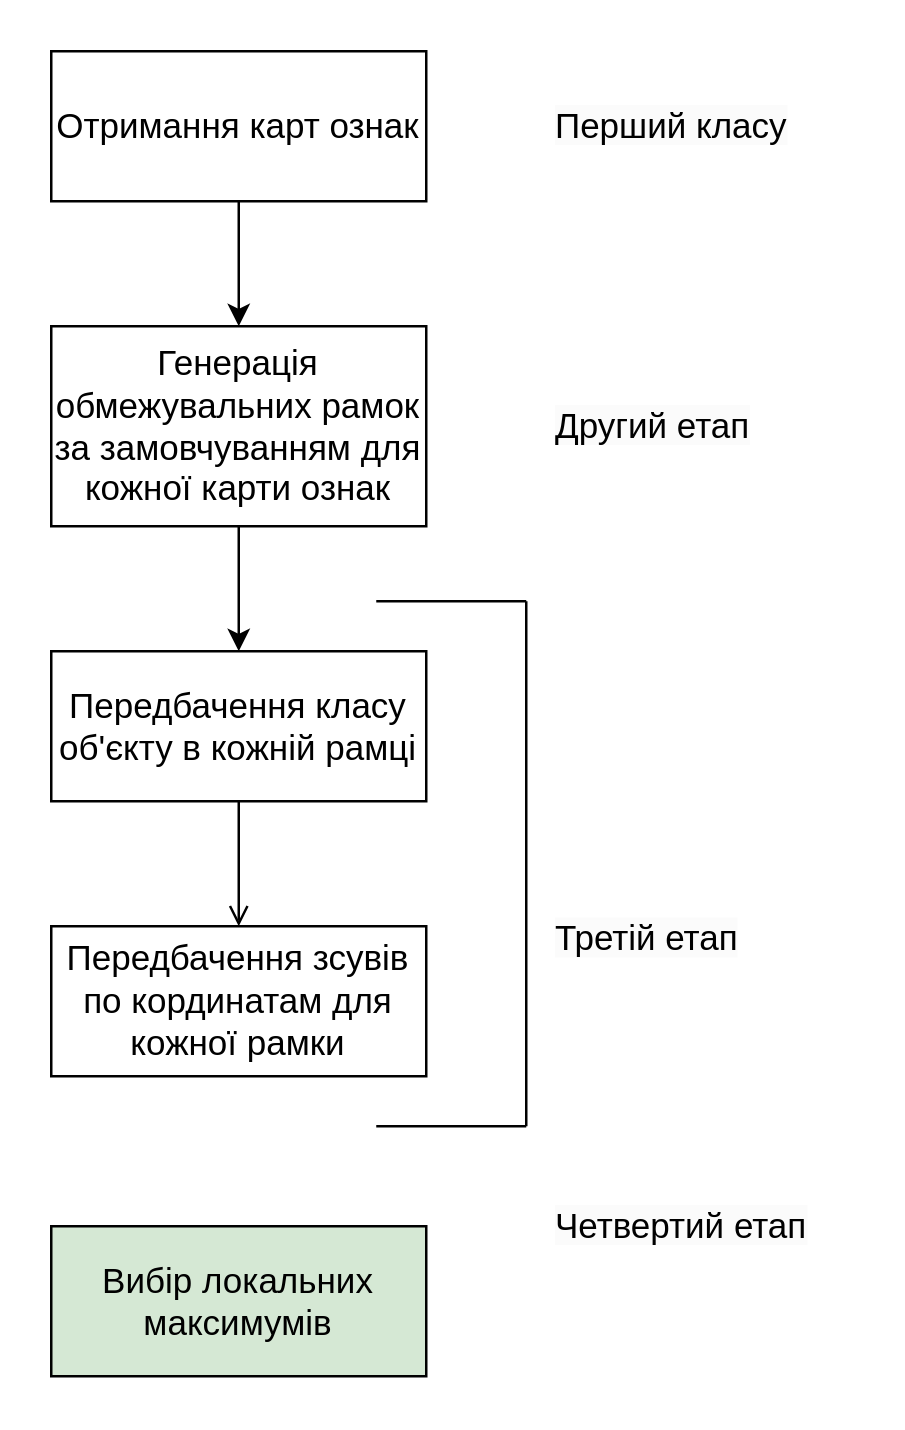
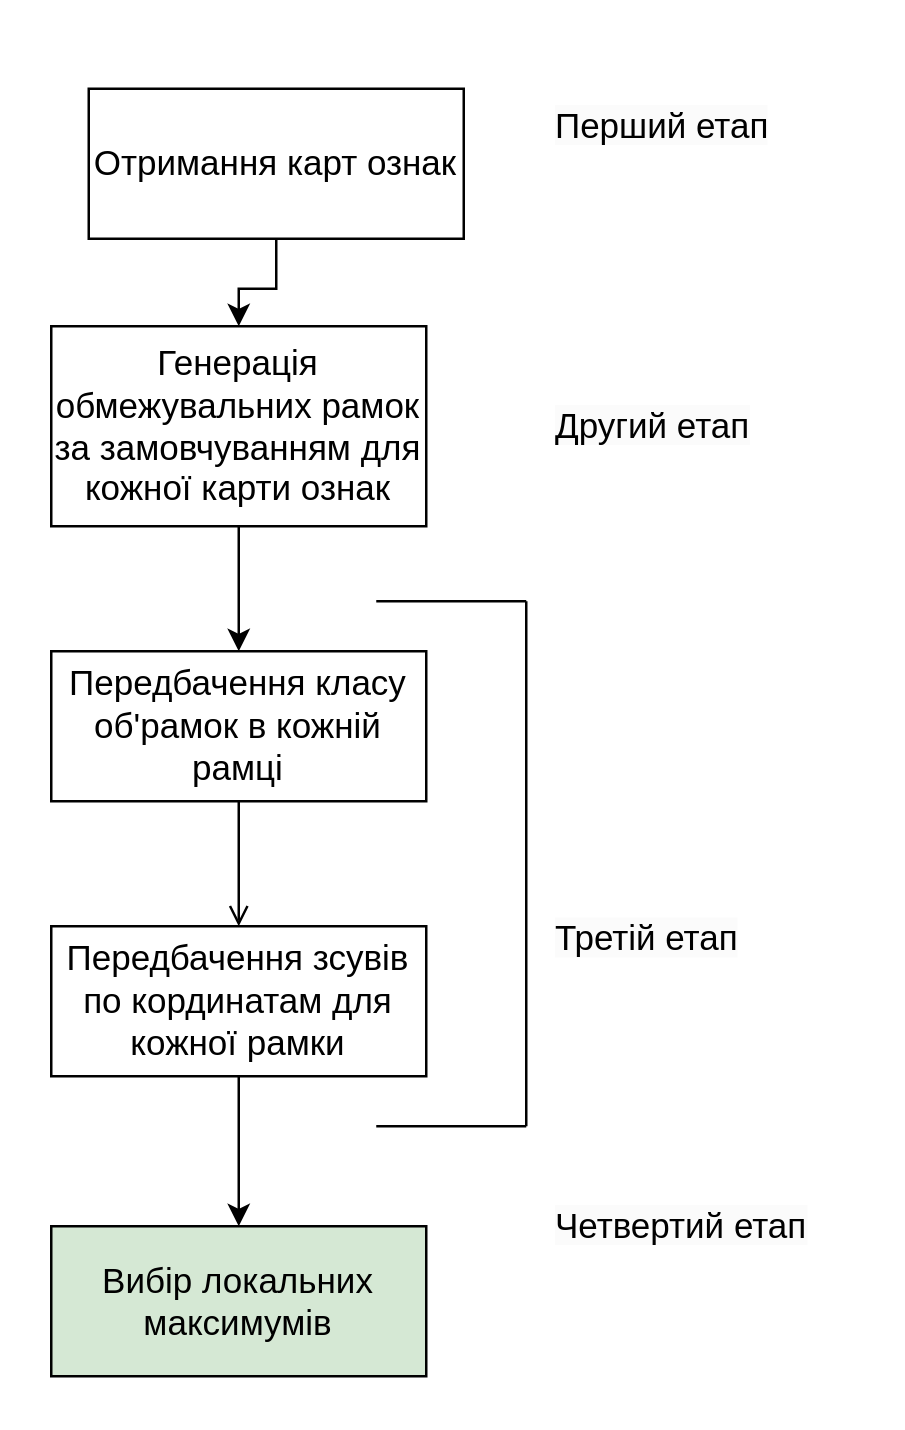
node "Перший класу": label "Перший класу" -> "Перший етап"
node "Отримання карт ознак": moved (239, 126) -> (276, 164)
node "Передбачення класу об'єкту в кожній рамці": label "Передбачення класу об'єкту в кожній рамці" -> "Передбачення класу об'рамок в кожній рамці"
edge "Передбачення зсувів по кординатам для кожної рамки" -> "Вибір локальних максимумів": added
